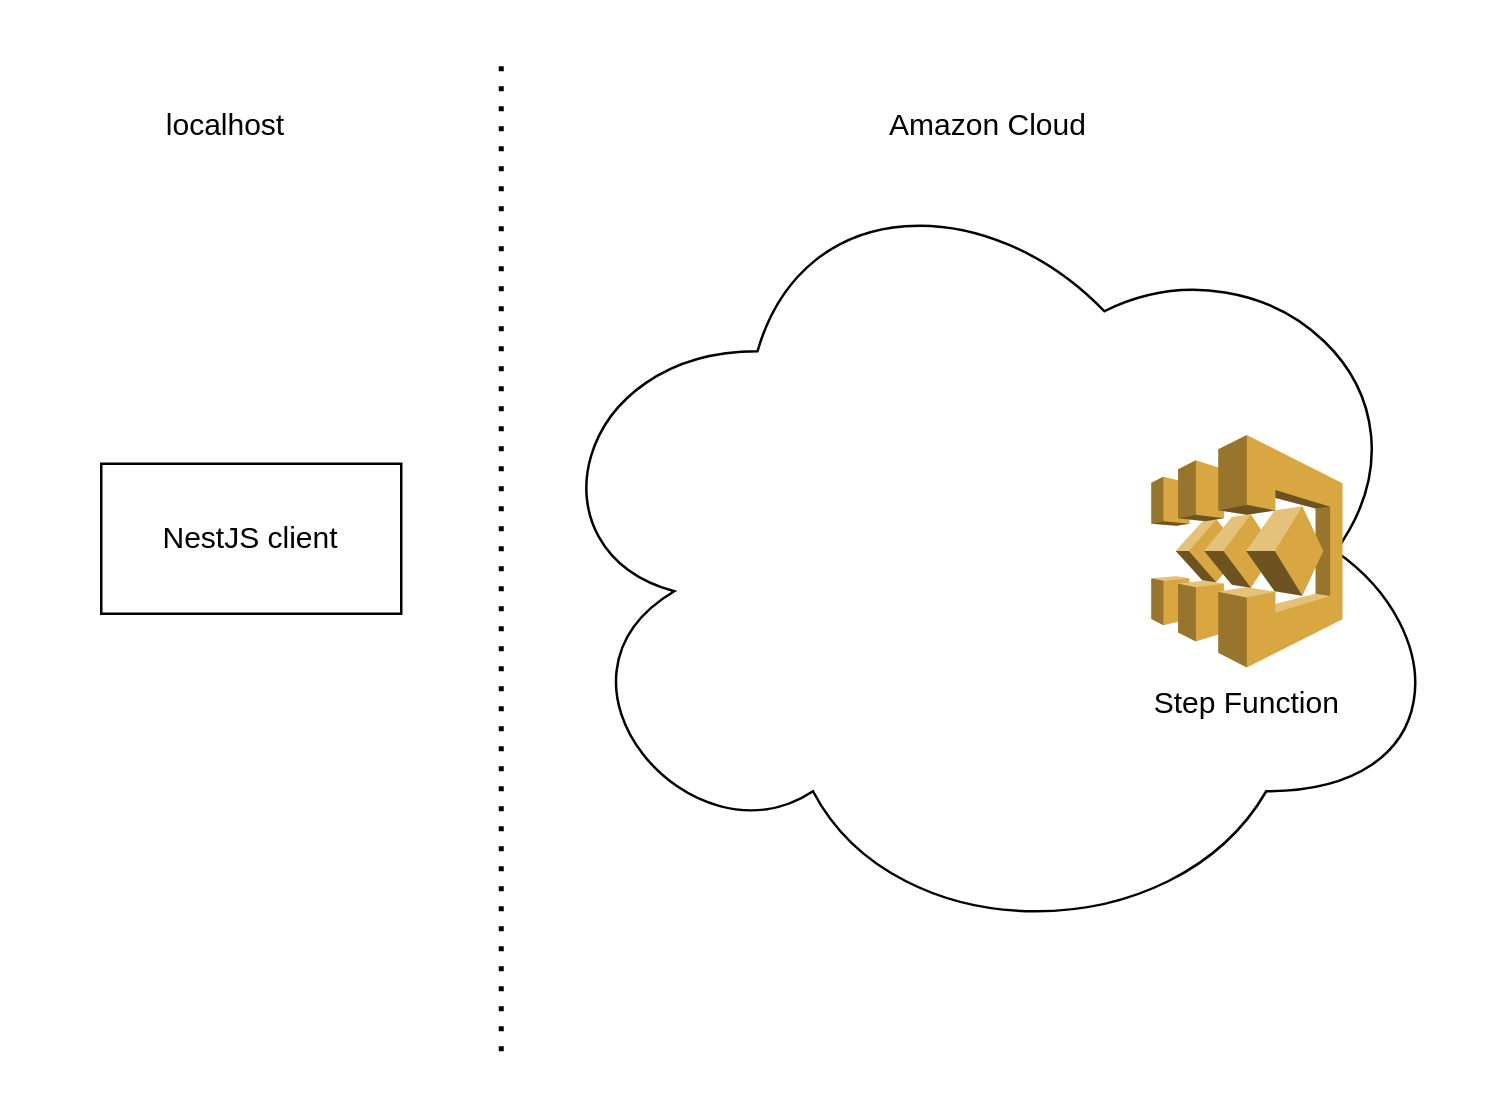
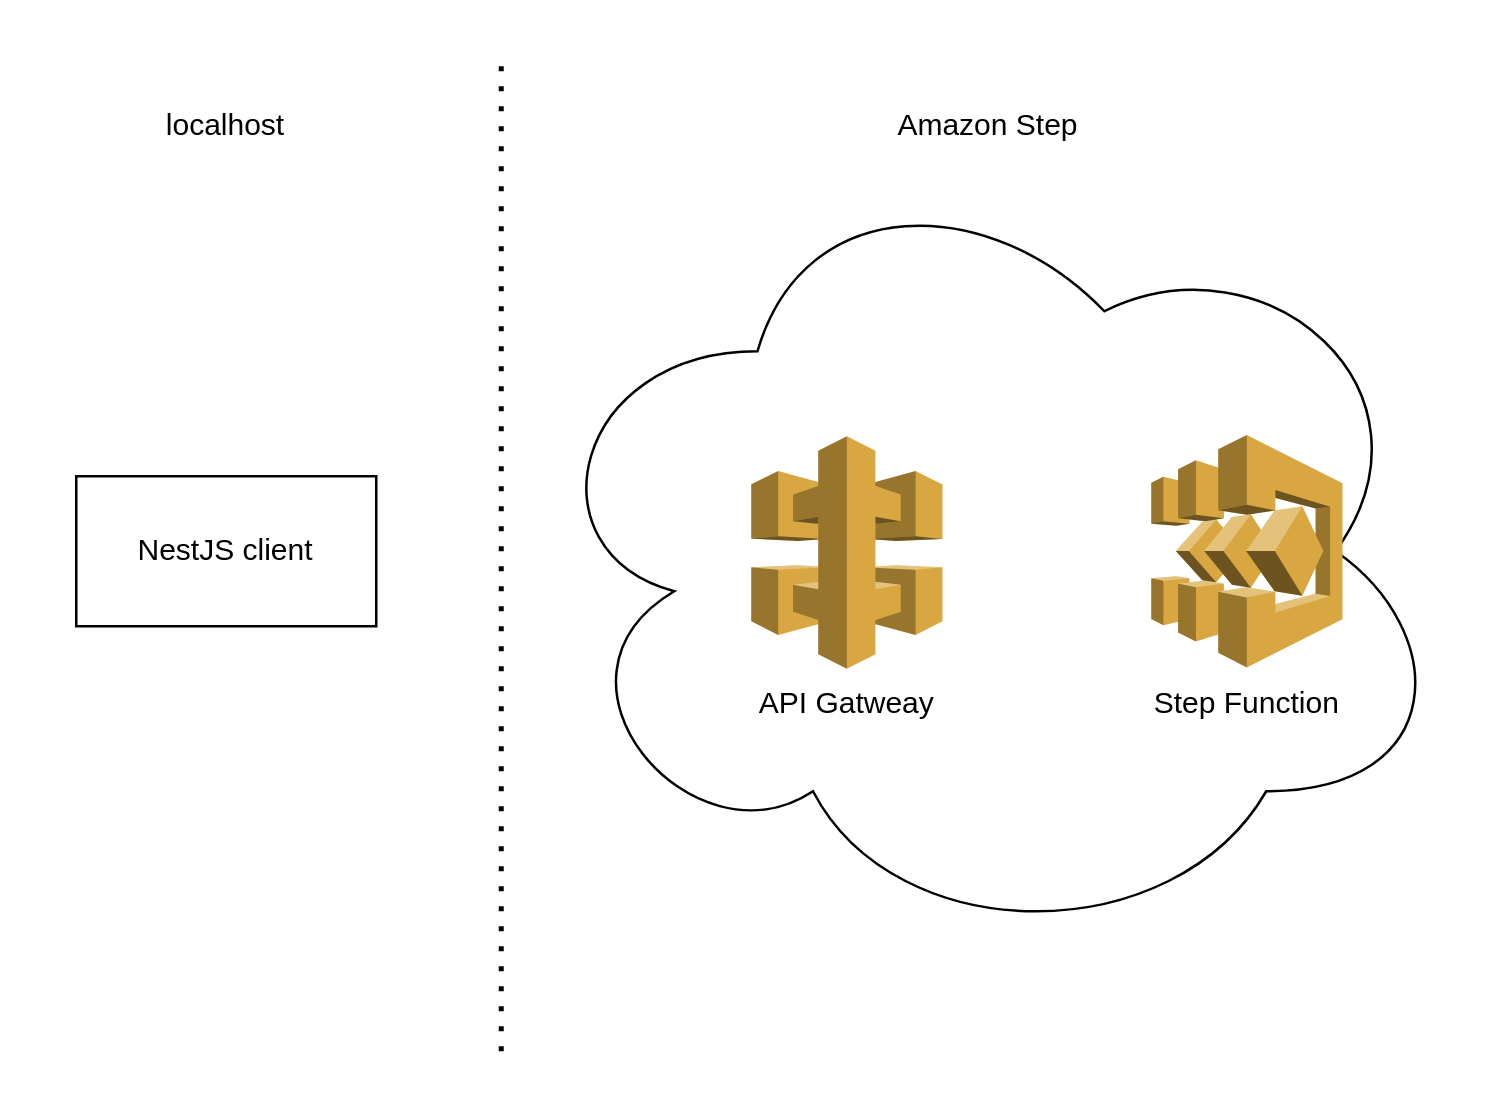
node "Amazon Cloud": label "Amazon Cloud" -> "Amazon Step"
node "NestJS client": moved (251, 539) -> (226, 551)
node "API Gatweay": added
